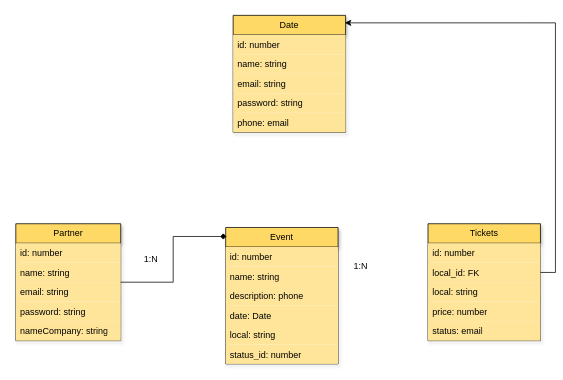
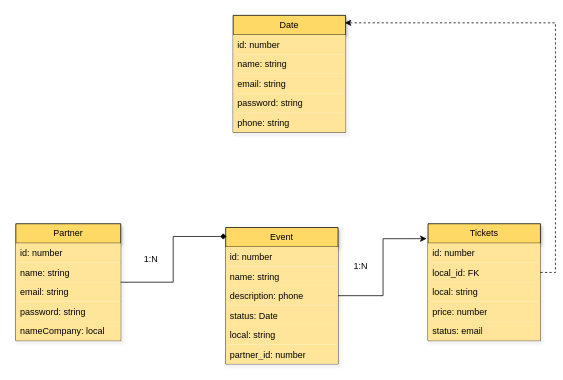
edge "local_id: FK" -> "Date": style solid -> dashed
node "phone: email": label "phone: email" -> "phone: string"
edge "Event" -> "Tickets": added
node "date: Date": label "date: Date" -> "status: Date"
node "nameCompany: string": label "nameCompany: string" -> "nameCompany: local"
node "status_id: number": label "status_id: number" -> "partner_id: number"
